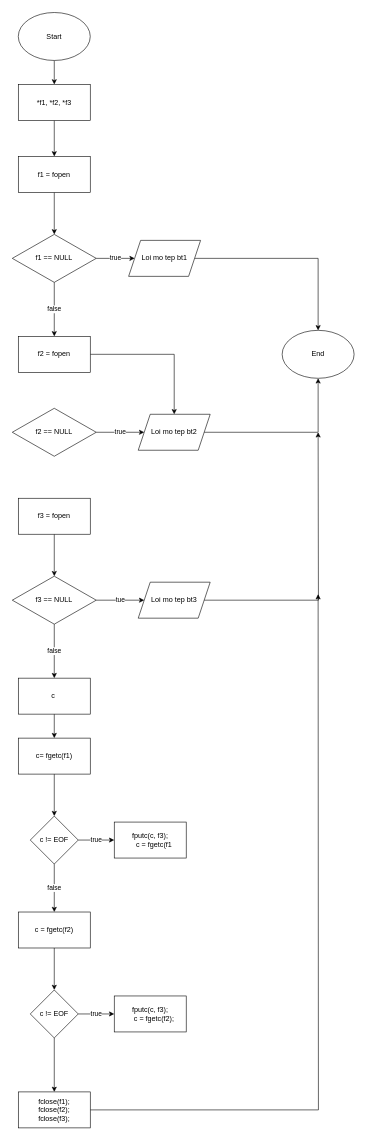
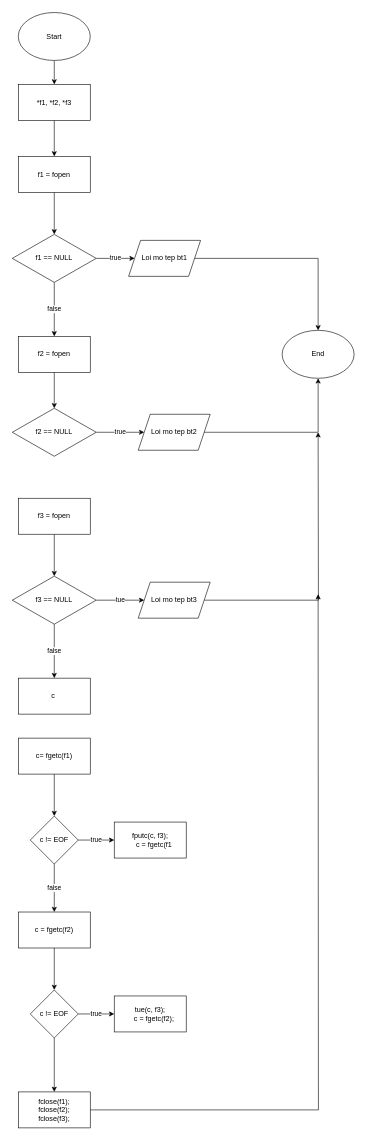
edge "f2 = fopen" -> "Loi mo tep bt2": now "f2 = fopen" -> "f2 == NULL"
edge "c" -> "c= fgetc(f1)": removed
node "fputc(c, f3); c = fgetc(f2);": label "fputc(c, f3); c = fgetc(f2);" -> "tue(c, f3); c = fgetc(f2);"
